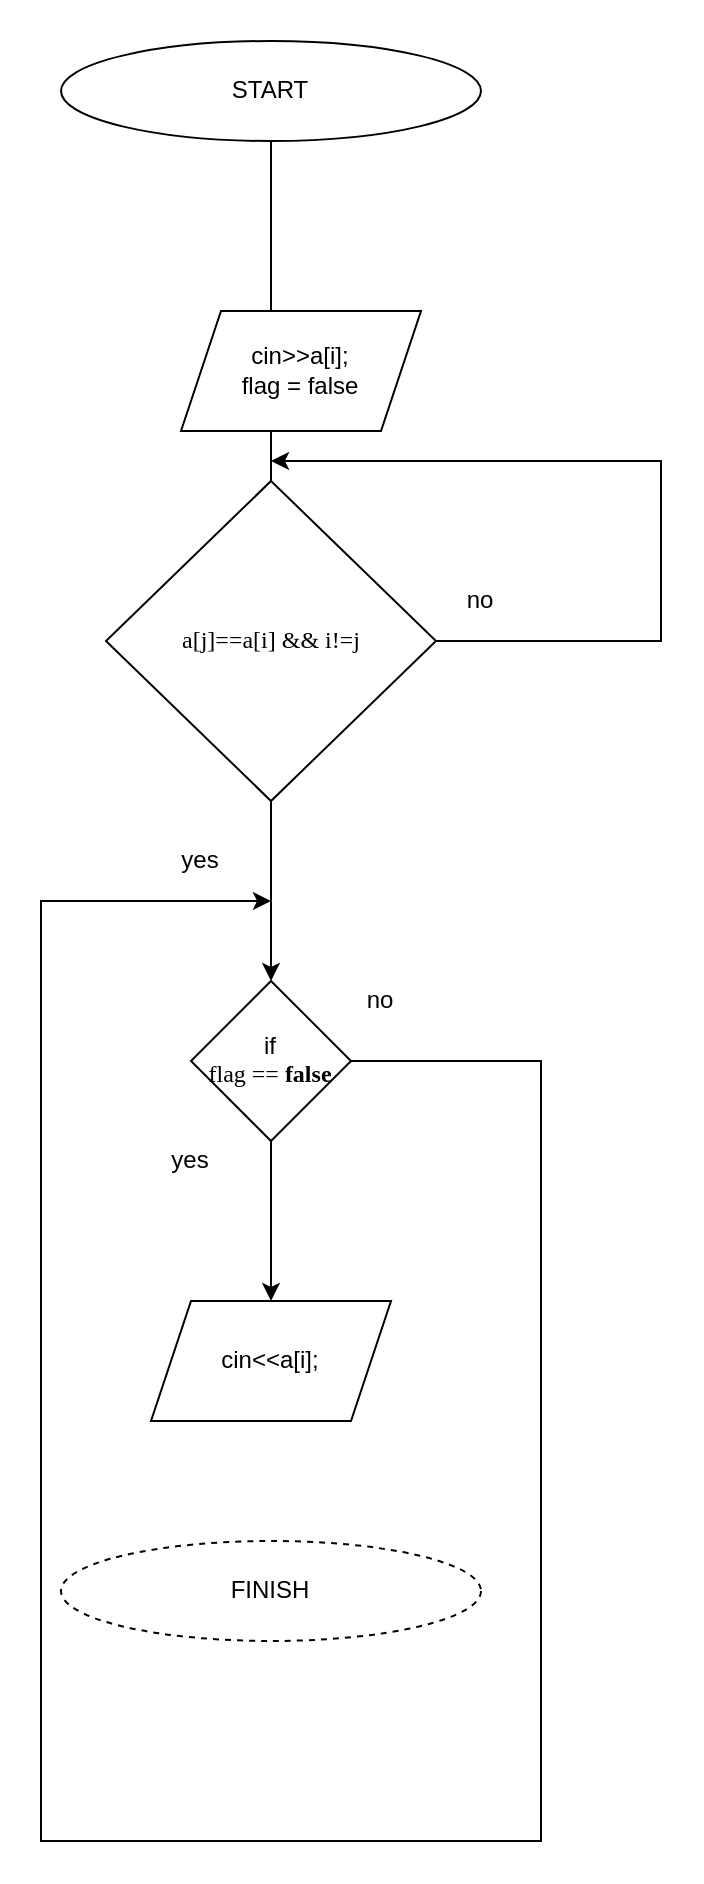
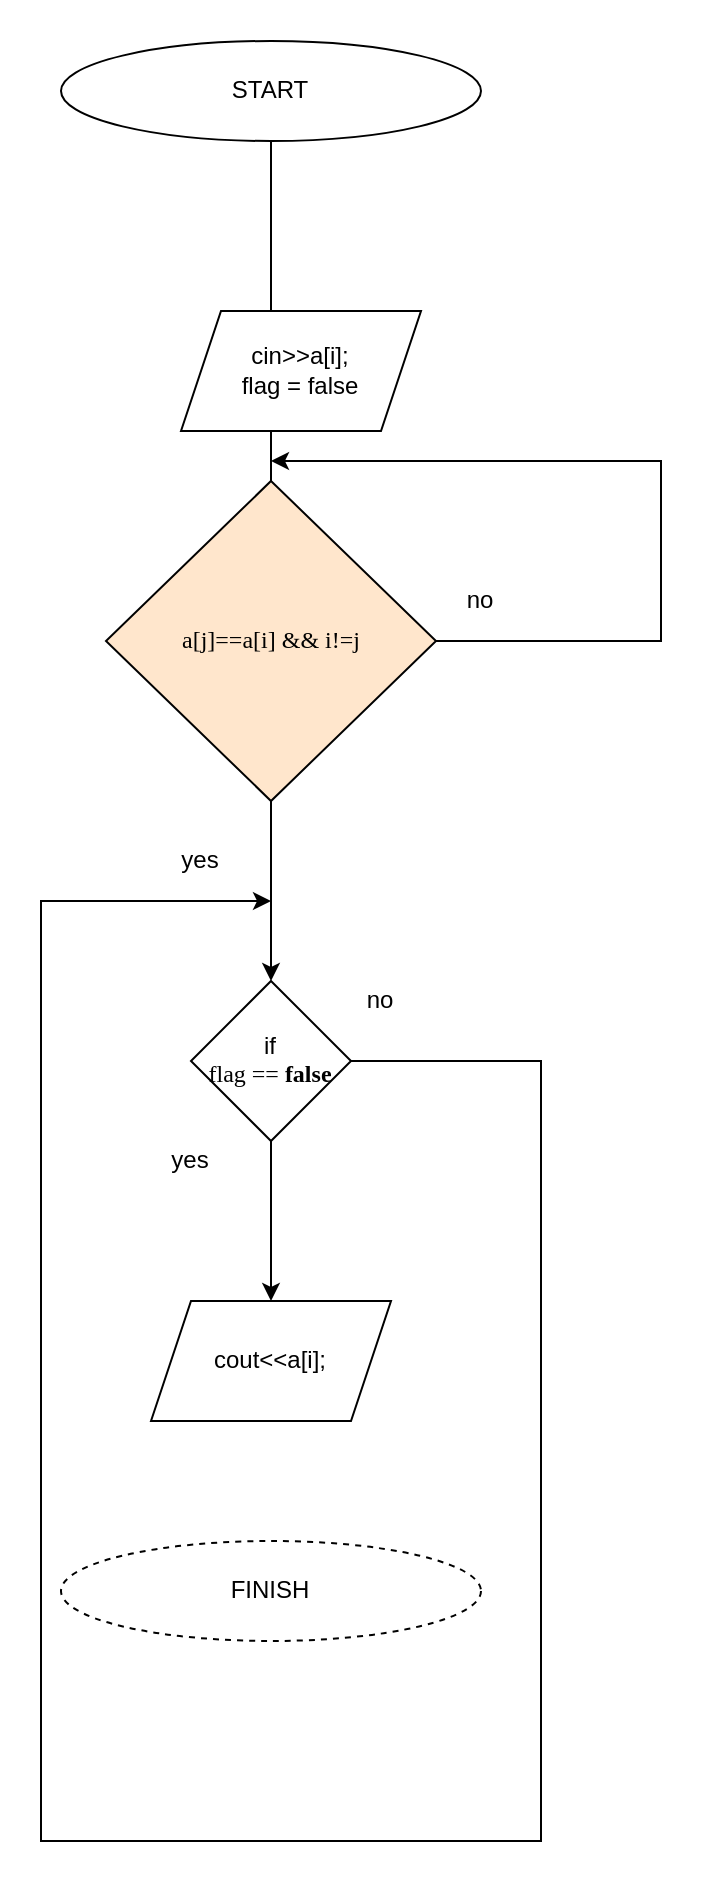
node "a[j]==a[i] && i!=j": fillcolor #ffffff -> #ffe6cc
node "cin<<a[i];": label "cin<<a[i];" -> "cout<<a[i];"
